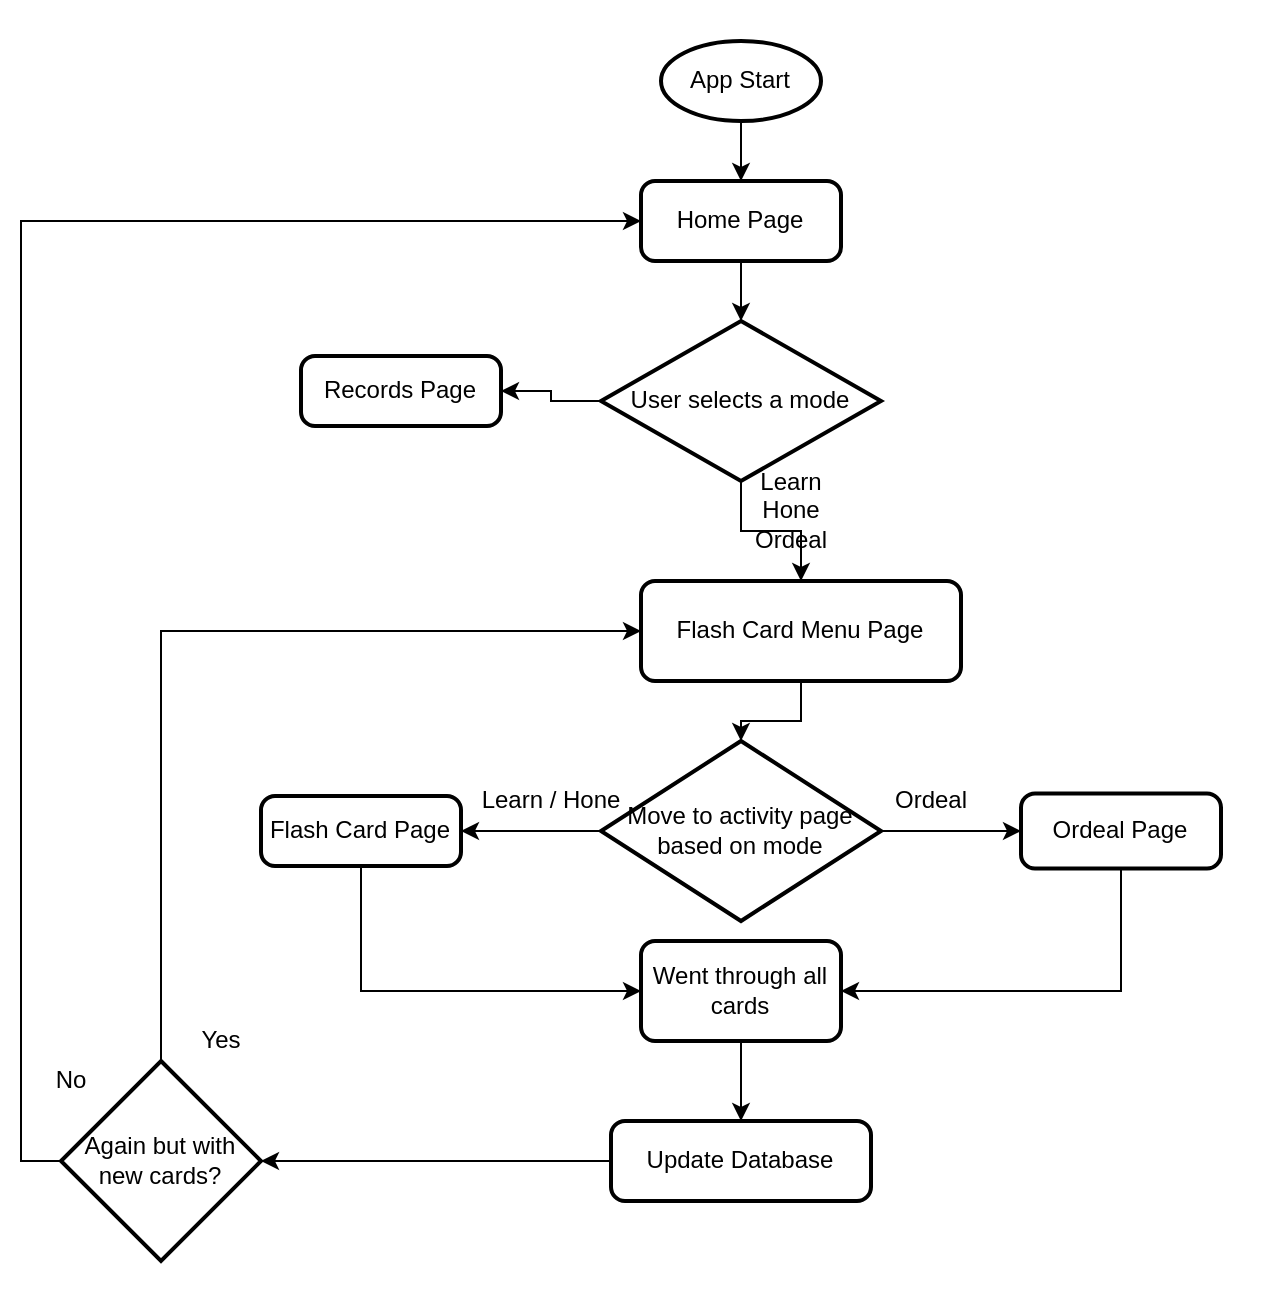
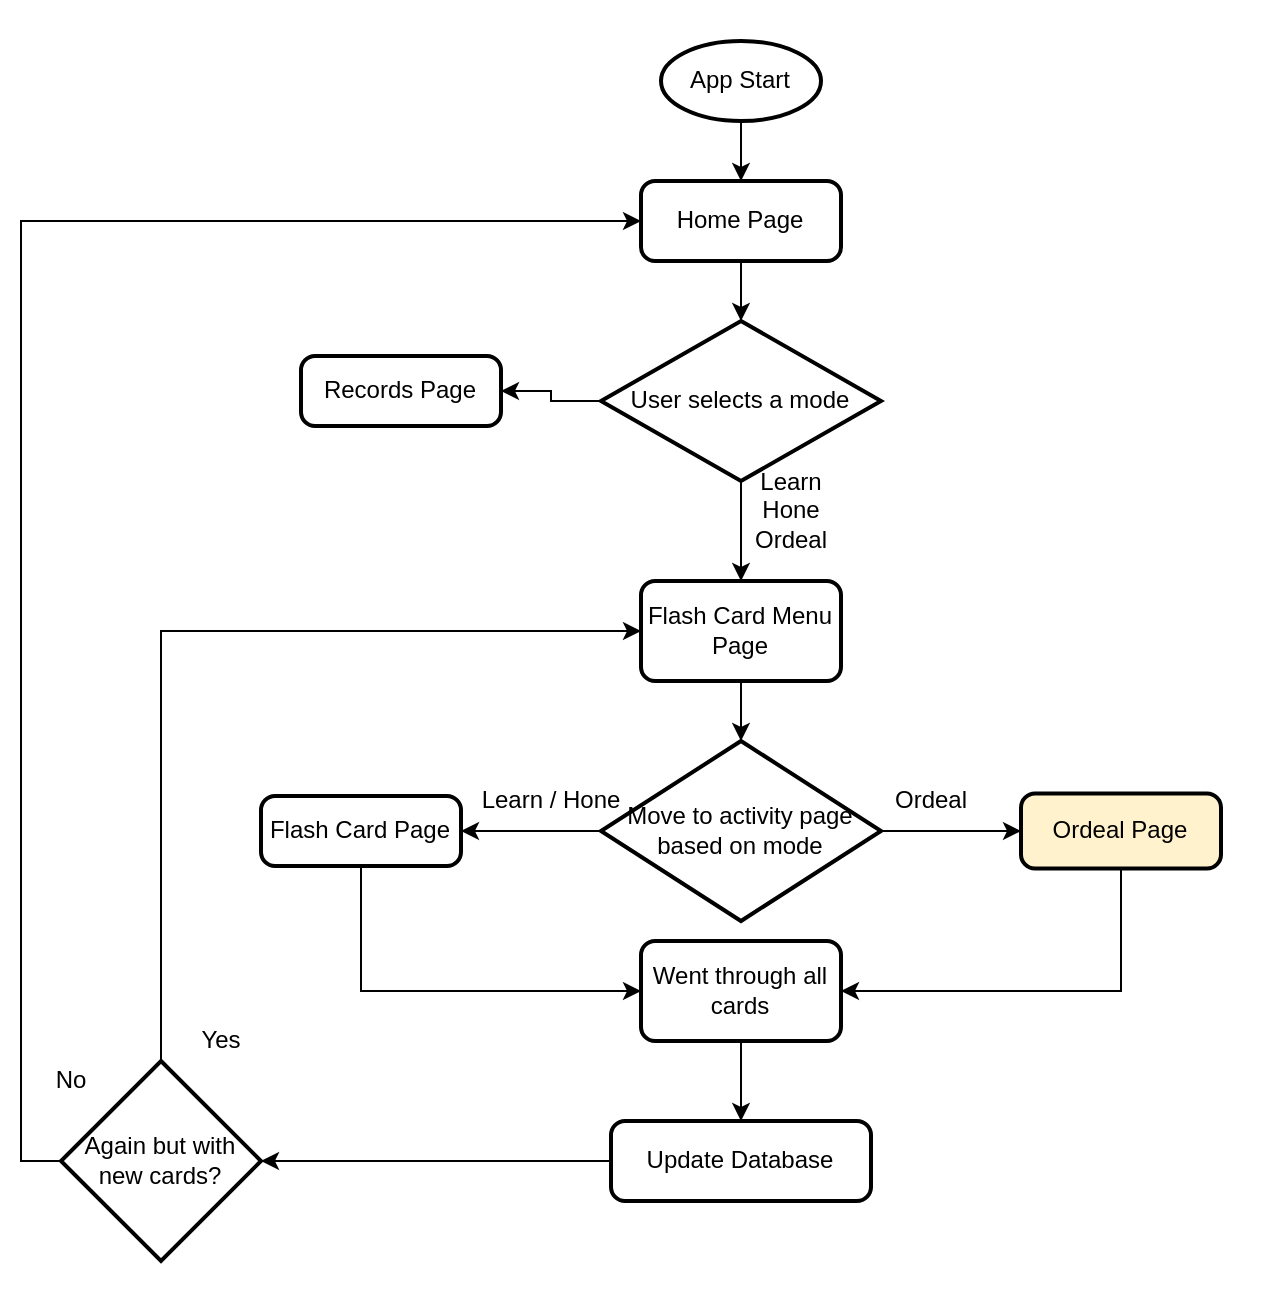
node "Flash Card Menu Page": size 320x100 -> 200x100
node "Ordeal Page": fillcolor #ffffff -> #fff2cc
